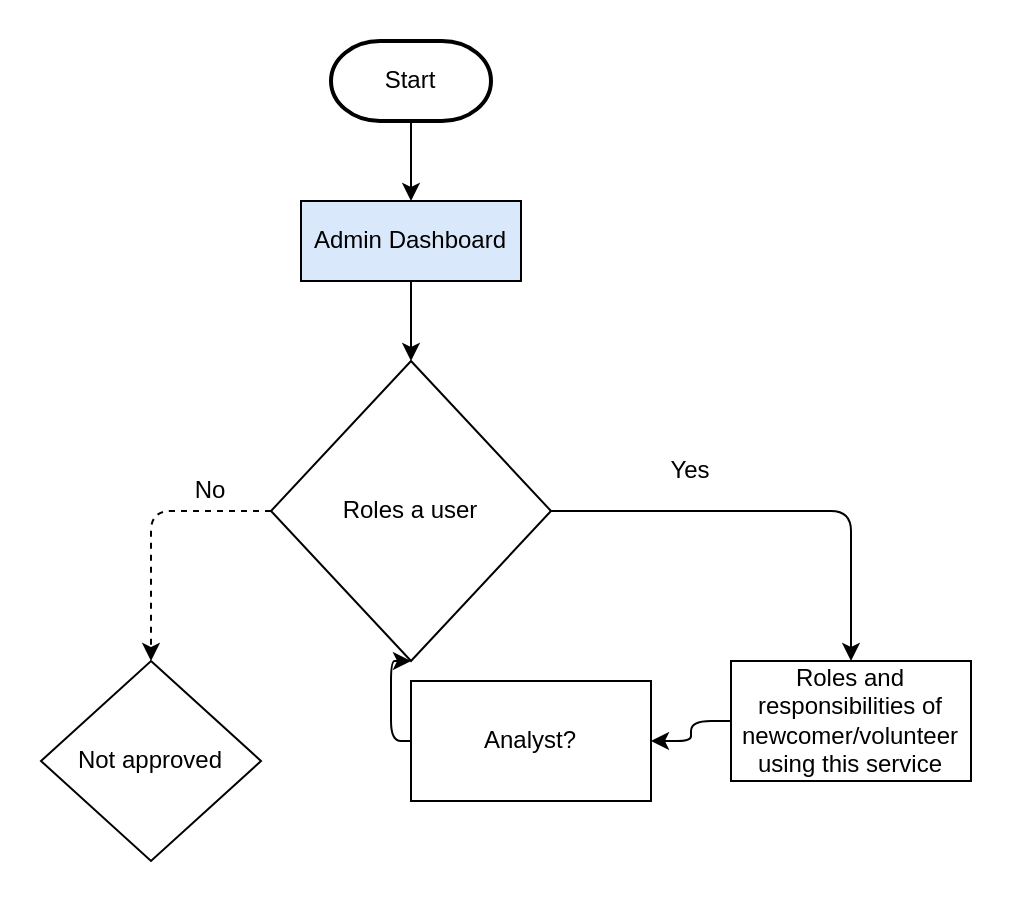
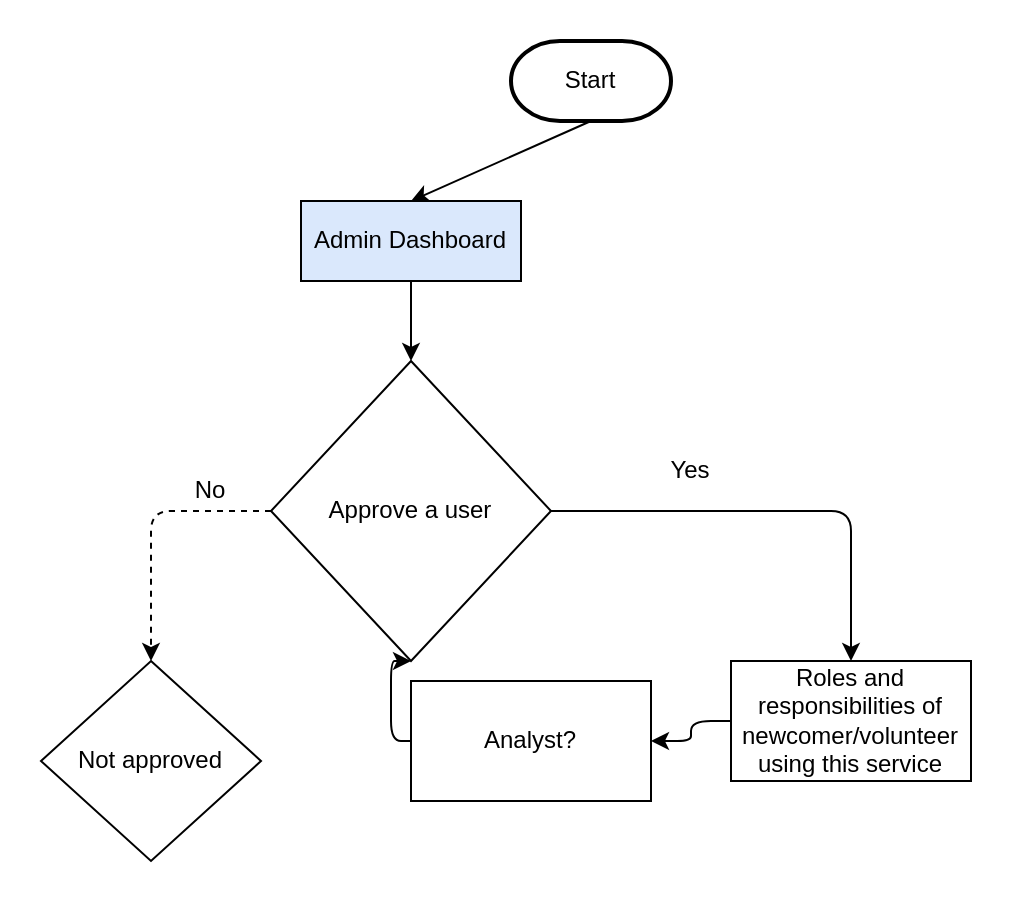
node "Start": moved (411, 81) -> (591, 81)
node "Roles a user": label "Roles a user" -> "Approve a user"
